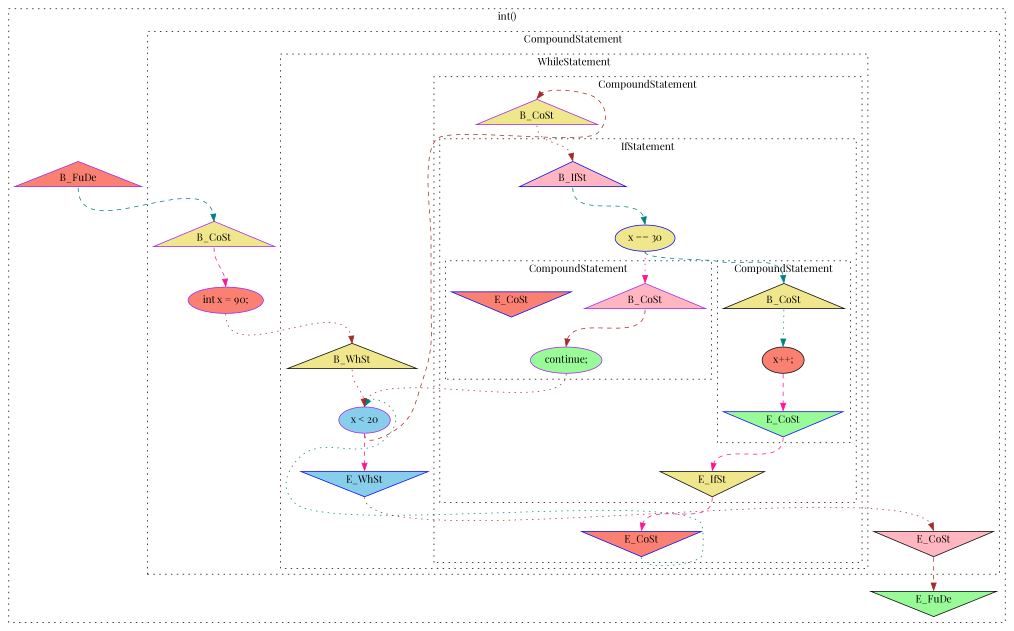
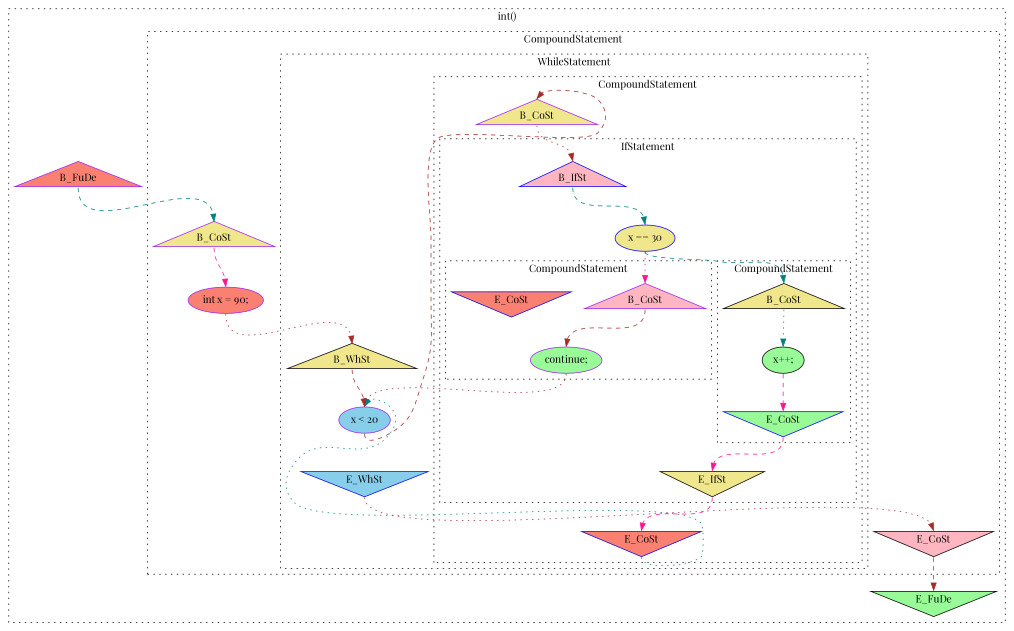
node "x++;": fillcolor salmon -> palegreen
edge "B_WhSt" -> "x < 20": style dotted -> dashed
edge "x < 20" -> "E_WhSt": removed
